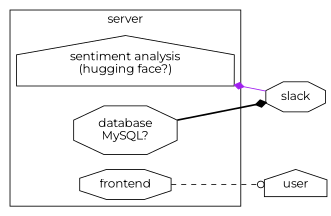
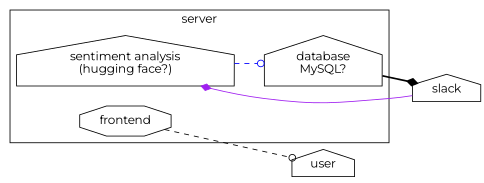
edge "sentiment analysis (hugging face?)" -> "database MySQL?": added
node "slack": shape octagon -> house
node "database MySQL?": shape octagon -> house
